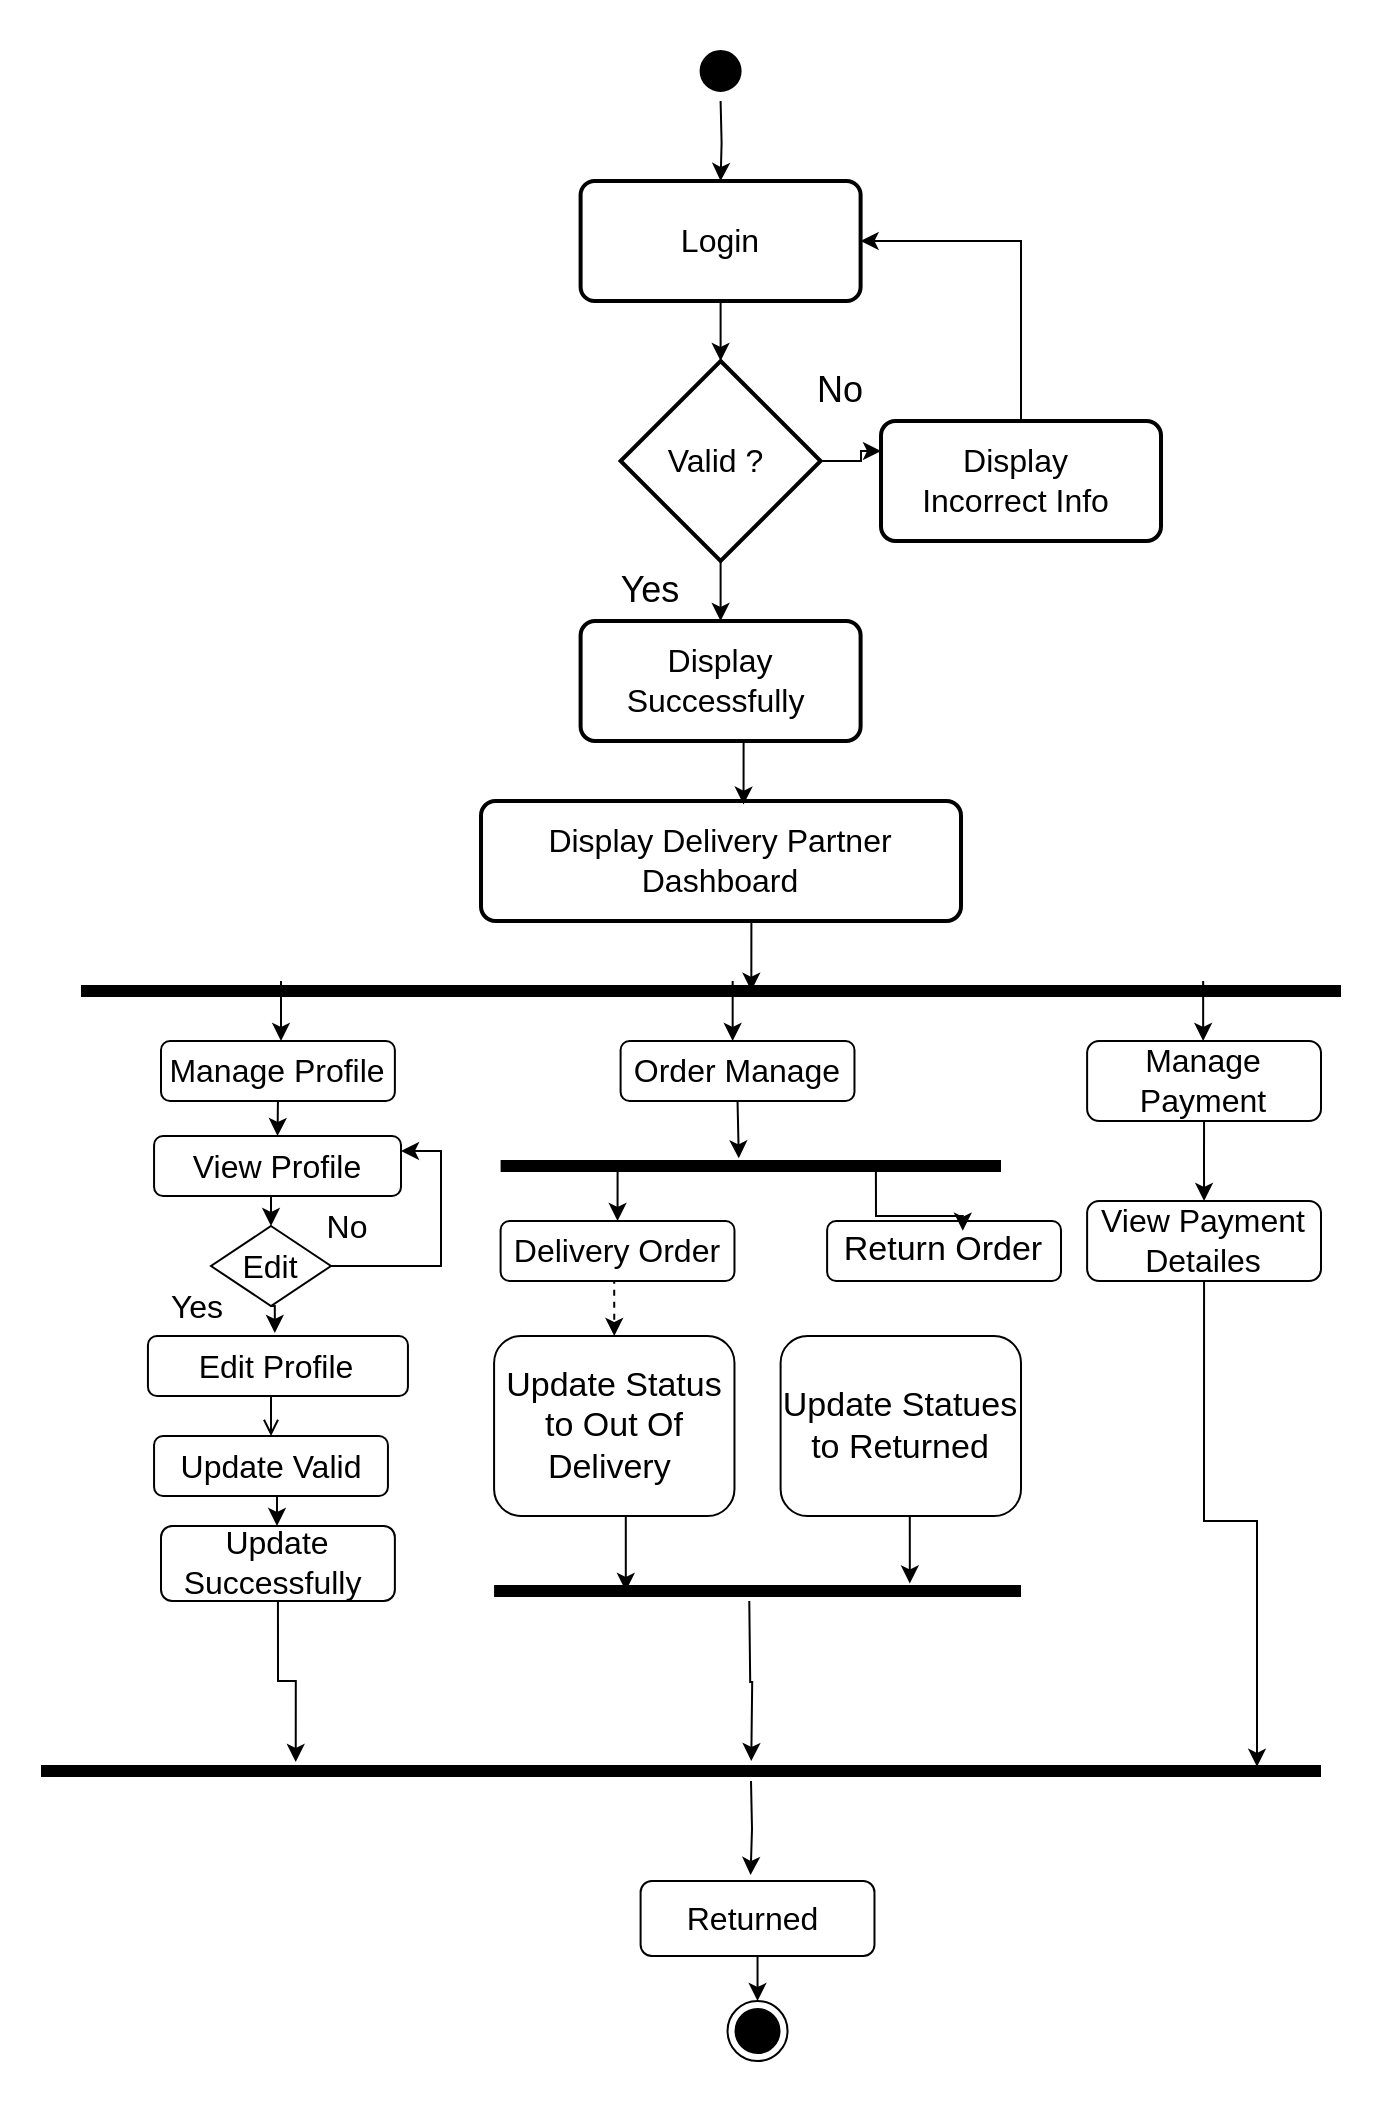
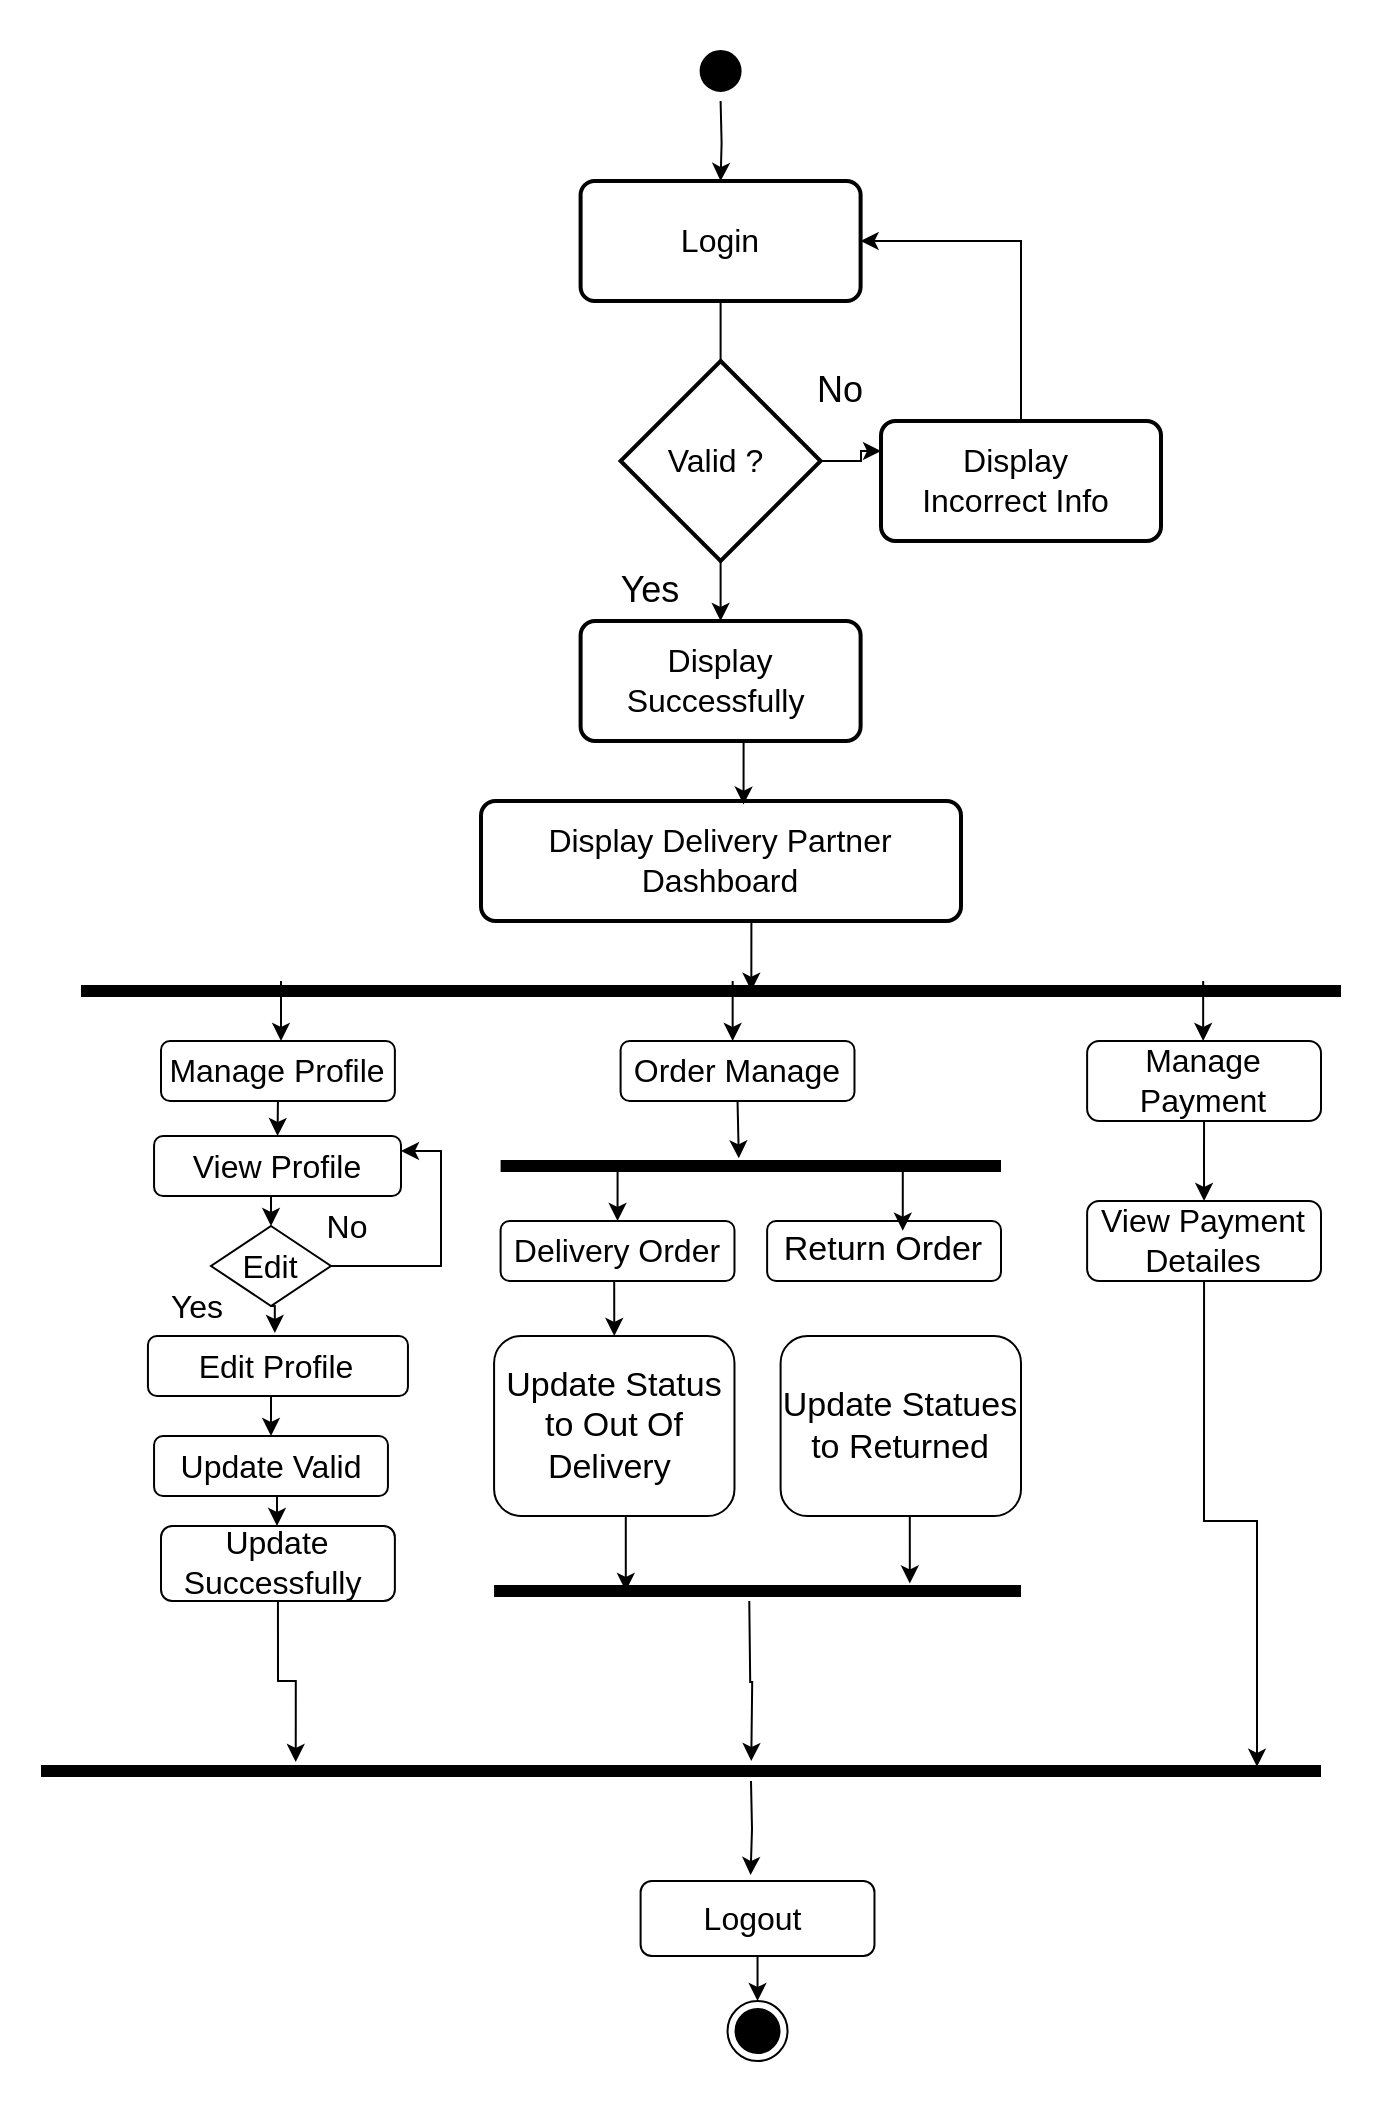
edge "Login" -> "Valid ?": arrowhead classic -> none
node "Return Order": moved (944, 1251) -> (884, 1251)
edge "Delivery Order" -> "Update Status to Out Of Delivery": style dashed -> solid
edge "Edit Profile" -> "Update Valid": arrowhead open -> classic
node "Returned": label "Returned" -> "Logout"
